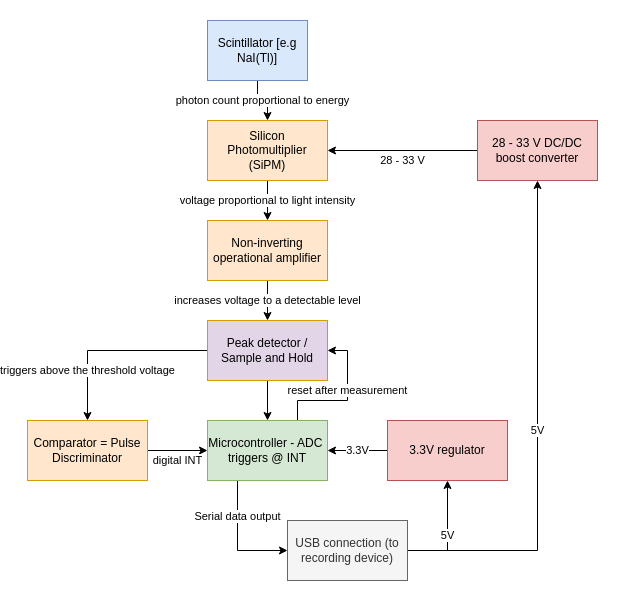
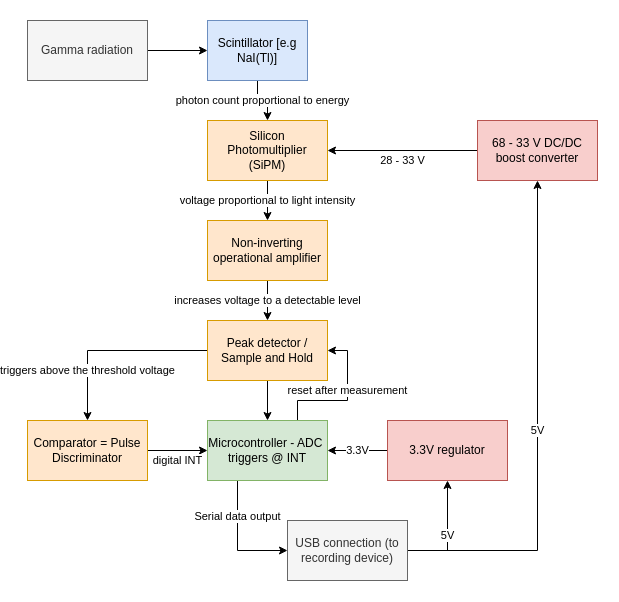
node "Gamma radiation": added
edge "Gamma radiation" -> "Scintillator [e.g NaI(Tl)]": added
node "28 - 33 V DC/DC boost converter": label "28 - 33 V DC/DC boost converter" -> "68 - 33 V DC/DC boost converter"
node "Peak detector / Sample and Hold": fillcolor #e1d5e7 -> #ffe6cc
